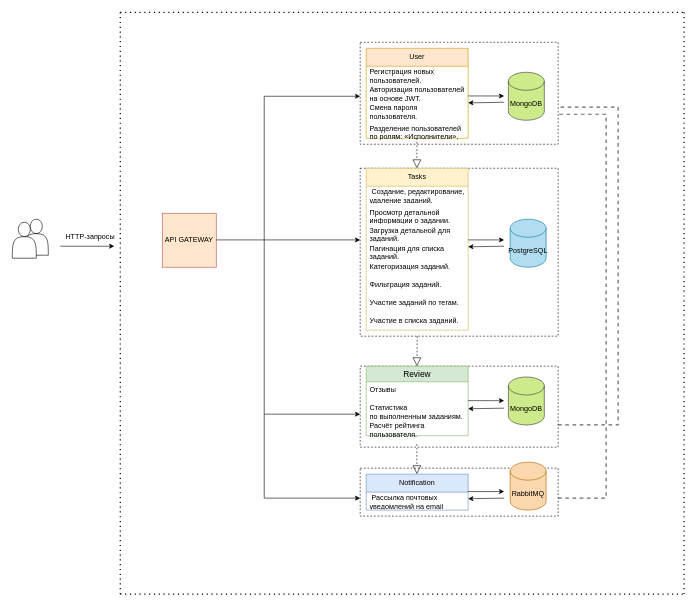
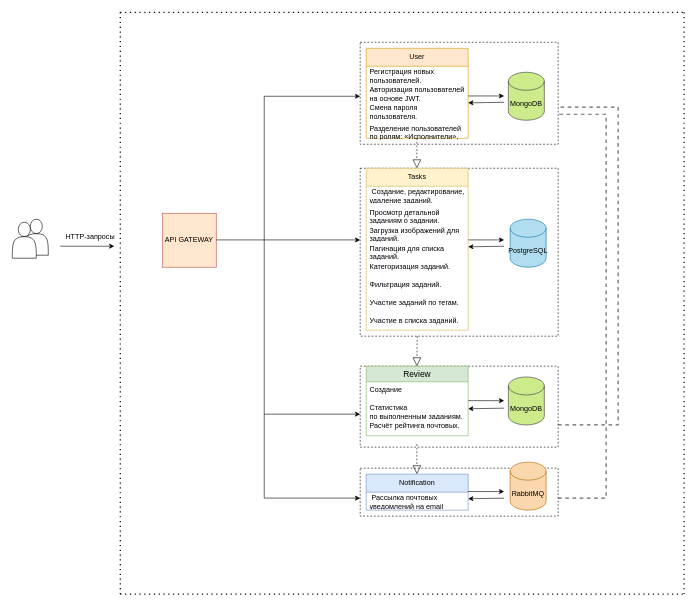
node "Просмотр детальной информации о задании.": label "Просмотр детальной информации о задании." -> "Просмотр детальной заданиям о задании."
node "Загрузка детальной для заданий.": label "Загрузка детальной для заданий." -> "Загрузка изображений для заданий."
node "Отзывы": label "Отзывы" -> "Создание"
node "Расчёт рейтинга пользователя.": label "Расчёт рейтинга пользователя." -> "Расчёт рейтинга почтовых."
